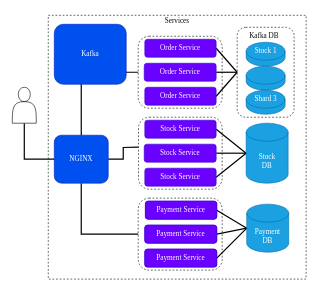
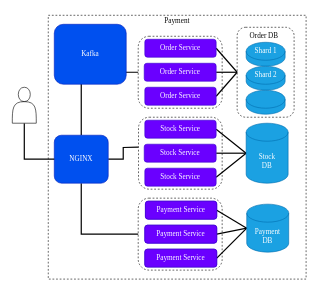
node "Services": label "Services" -> "Payment"
node "Kafka DB": label "Kafka DB" -> "Order DB"
node "Stock 1": label "Stock 1" -> "Shard 1"
node "Shard 2": added
node "Shard 3": removed
